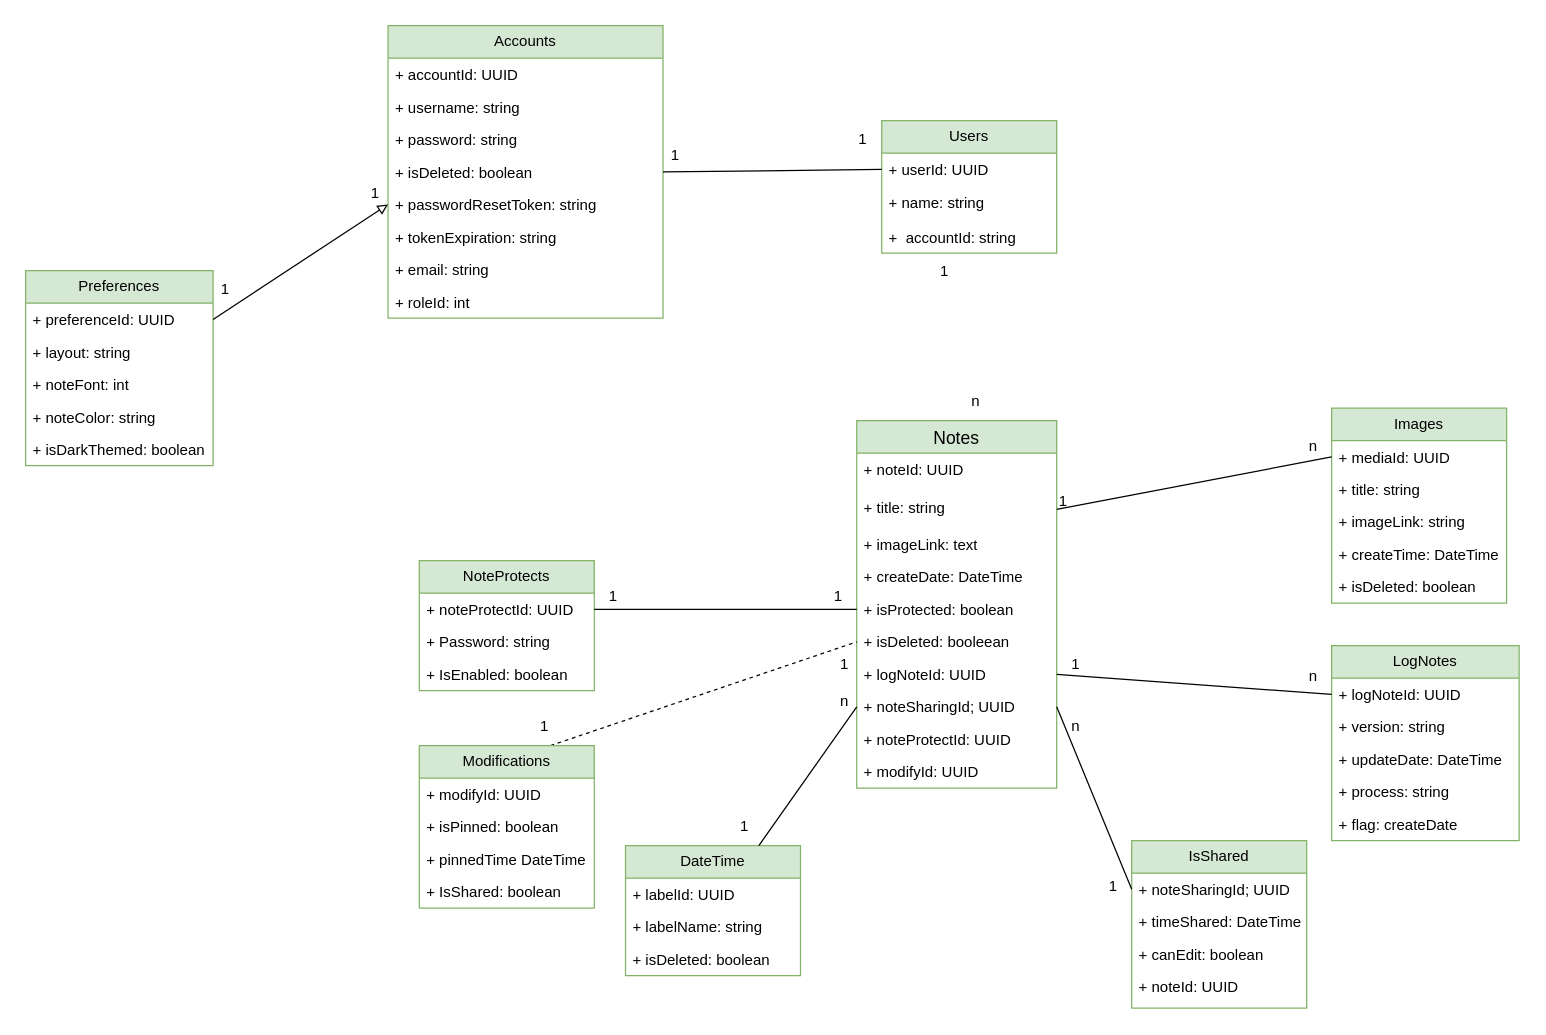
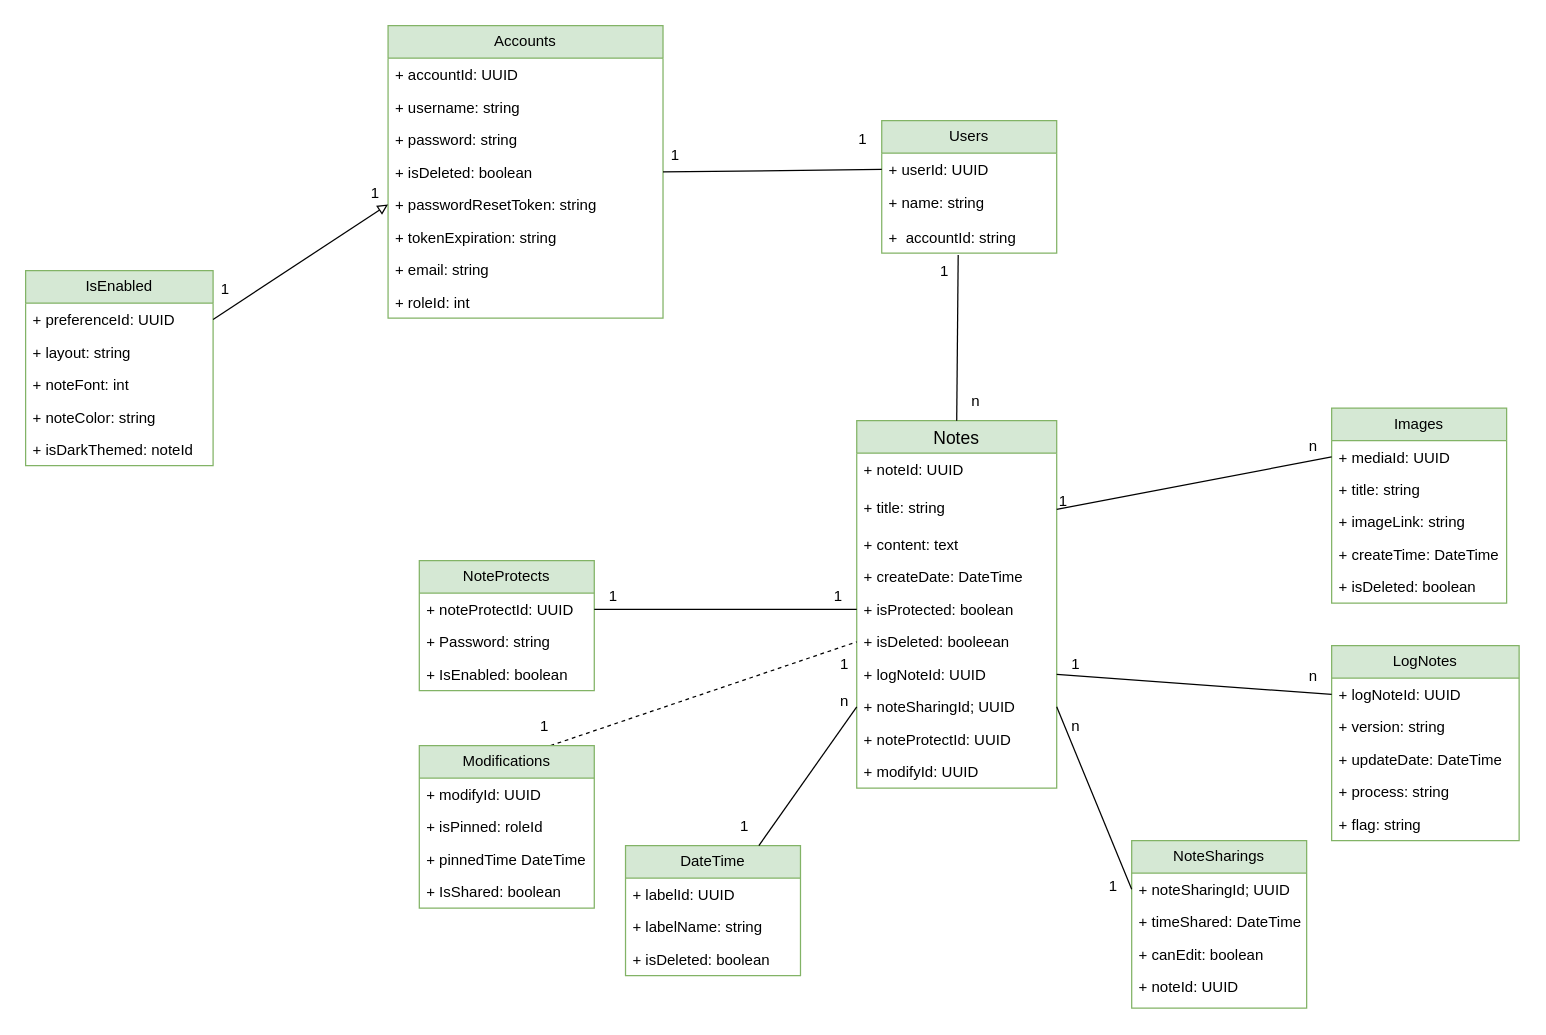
node "Preferences": label "Preferences" -> "IsEnabled"
edge "+ accountId: string" -- "Notes": added
node "+ isDarkThemed: boolean": label "+ isDarkThemed: boolean" -> "+ isDarkThemed: noteId"
node "+ imageLink: text": label "+ imageLink: text" -> "+ content: text"
node "+ flag: createDate": label "+ flag: createDate" -> "+ flag: string"
node "+ isPinned: boolean": label "+ isPinned: boolean" -> "+ isPinned: roleId"
node "IsShared": label "IsShared" -> "NoteSharings"
